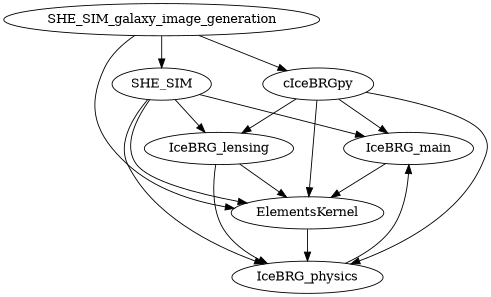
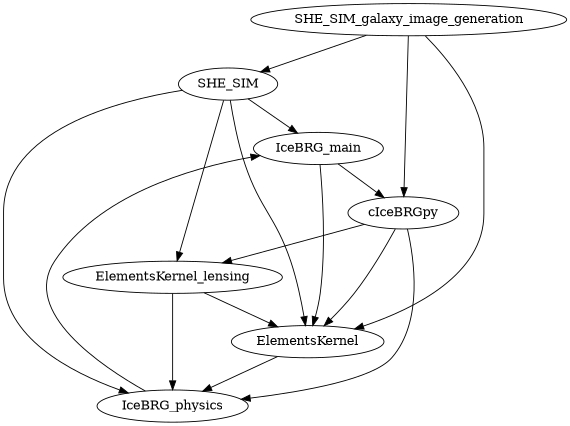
edge "cIceBRGpy" -> "IceBRG_main": reversed
node "IceBRG_lensing": label "IceBRG_lensing" -> "ElementsKernel_lensing"
